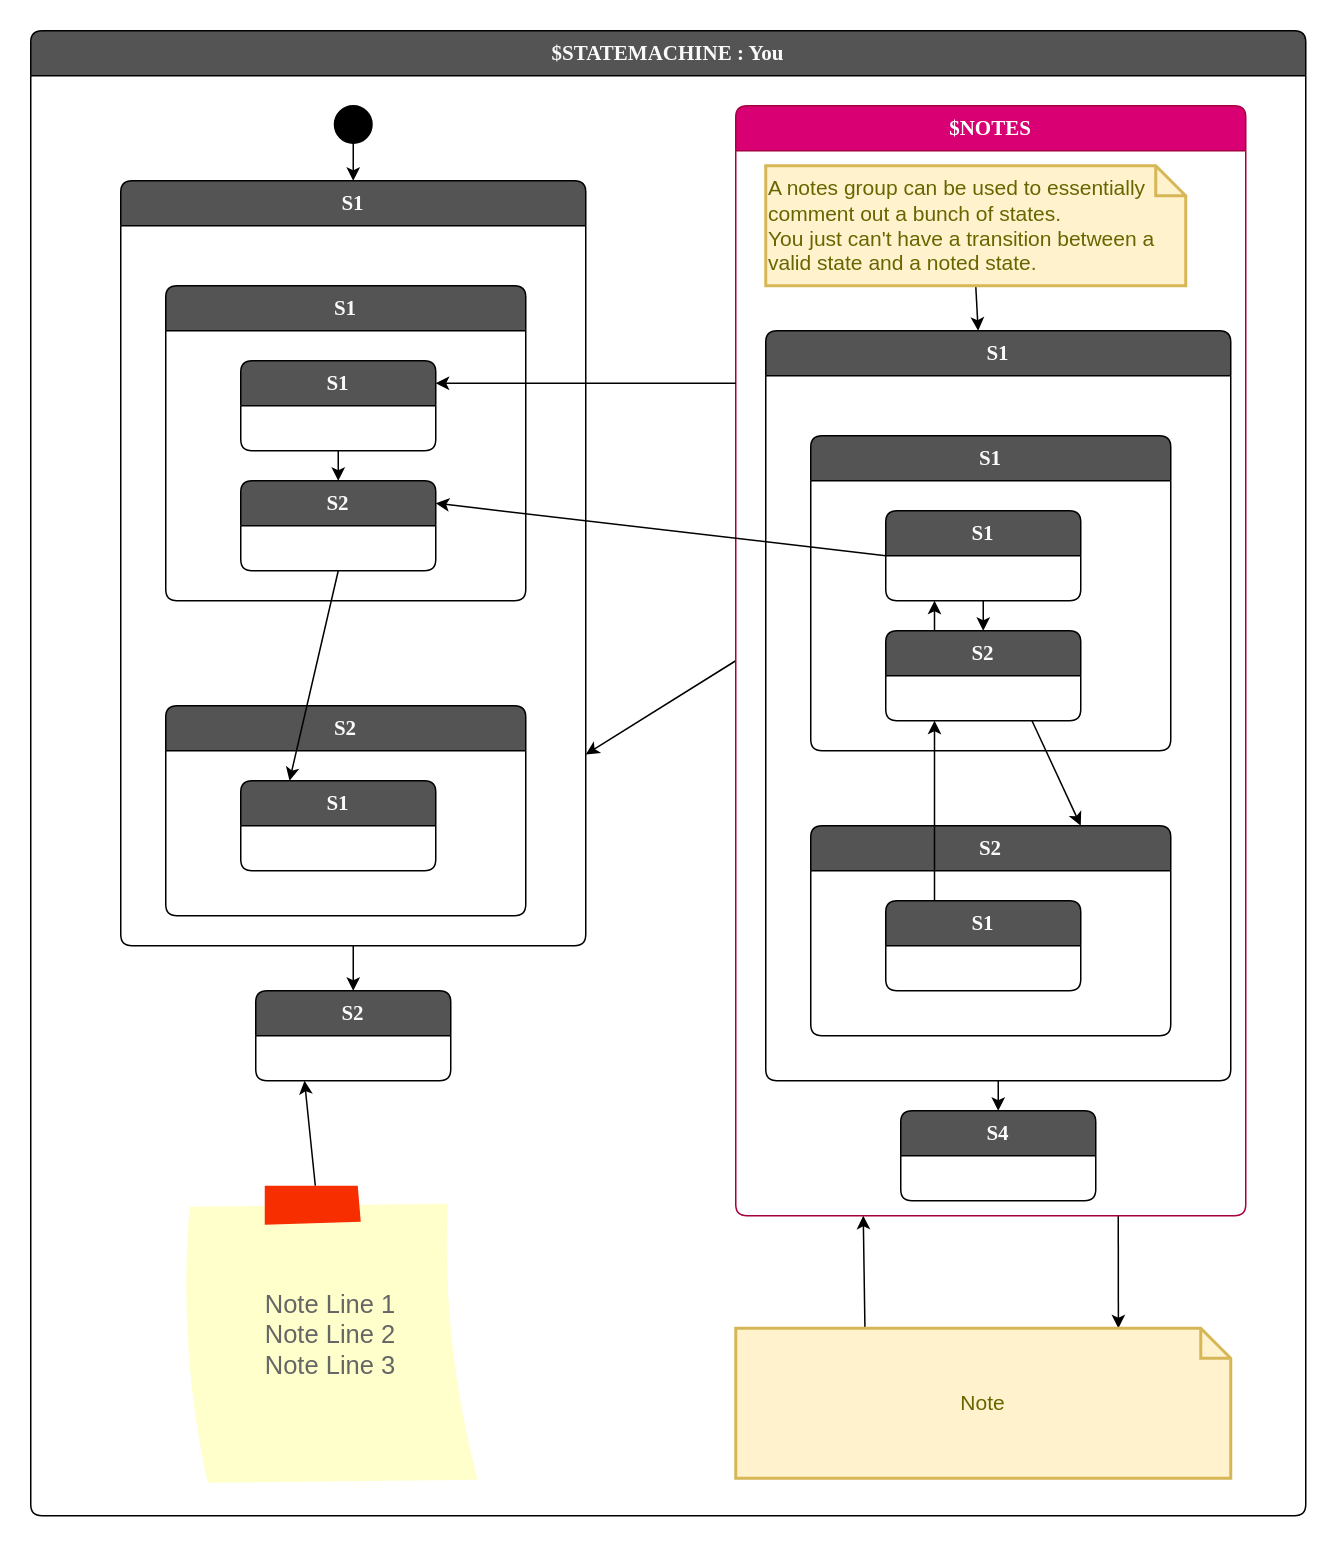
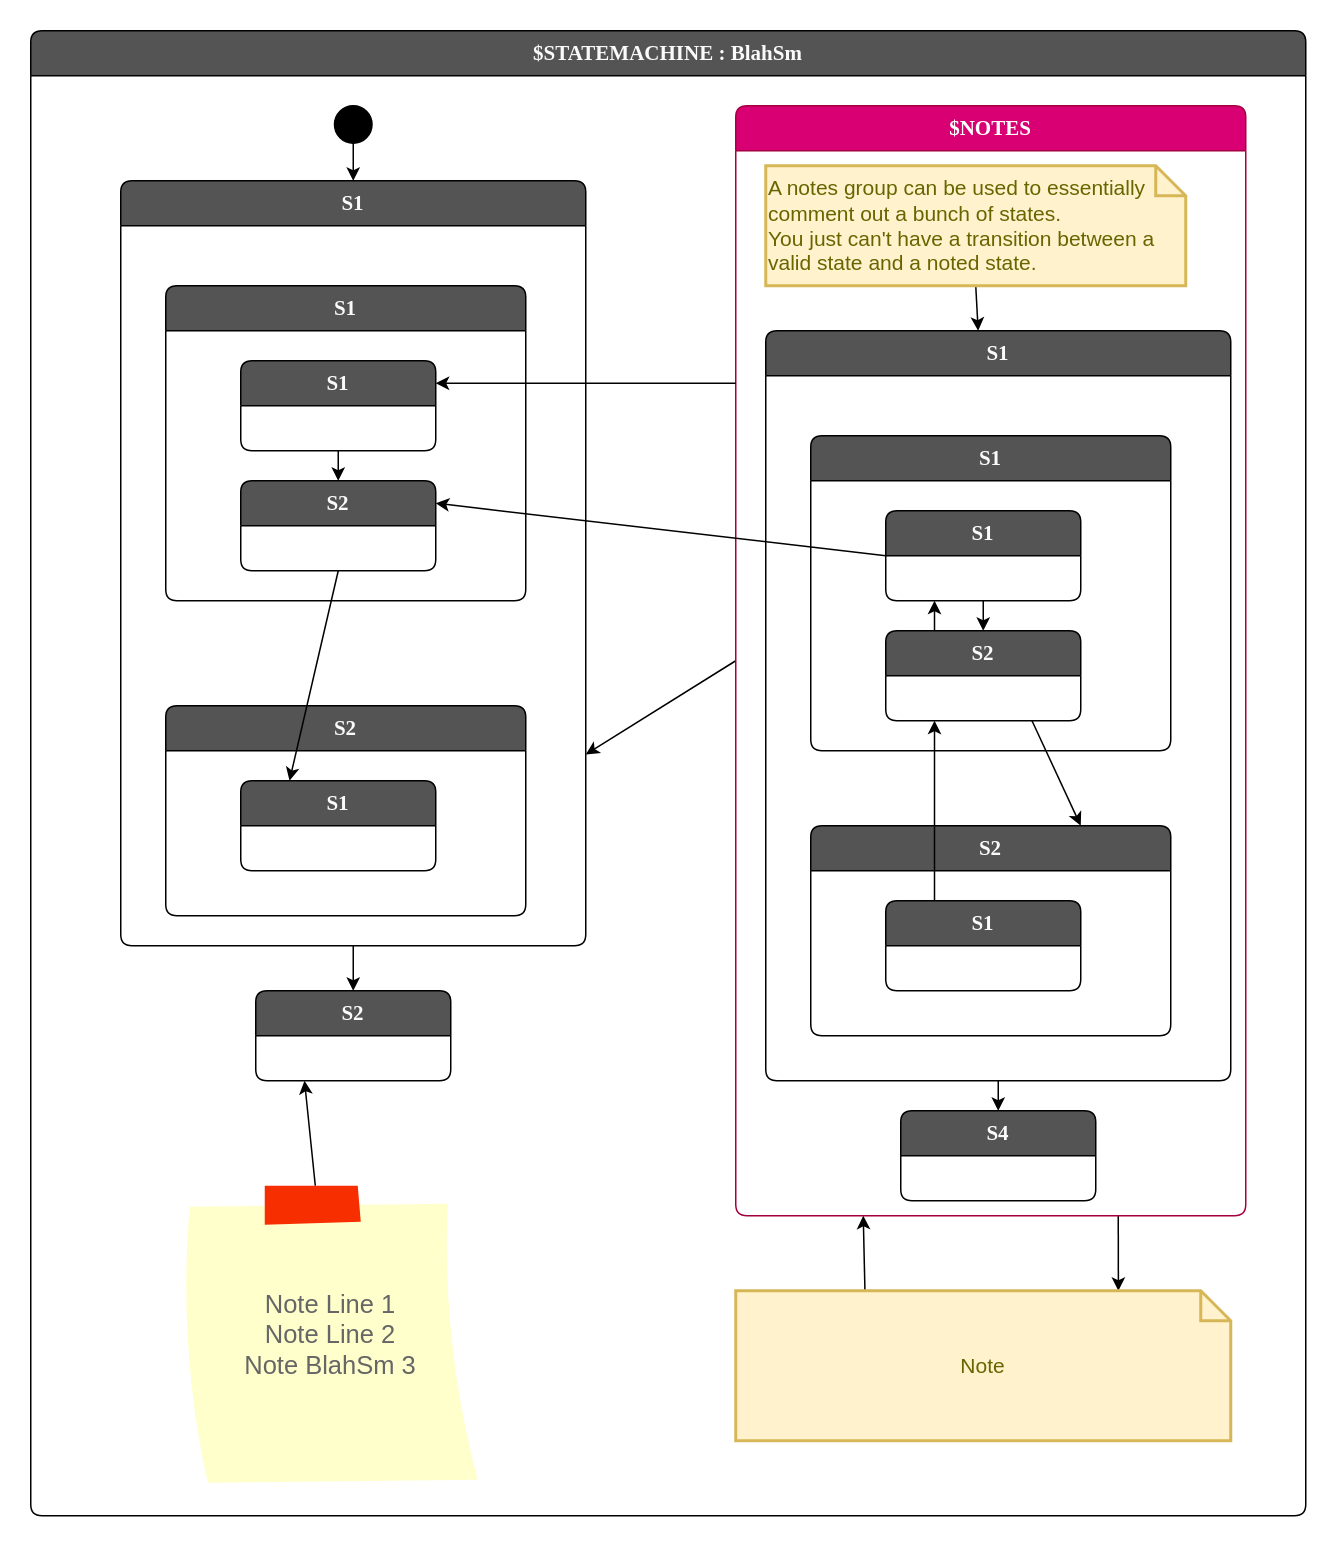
node "$STATEMACHINE : You": label "$STATEMACHINE : You" -> "$STATEMACHINE : BlahSm"
node "Note Line 1 Note Line 2 Note Line 3": label "Note Line 1 Note Line 2 Note Line 3" -> "Note Line 1 Note Line 2 Note BlahSm 3"
node "Note": moved (983, 1403) -> (983, 1366)
